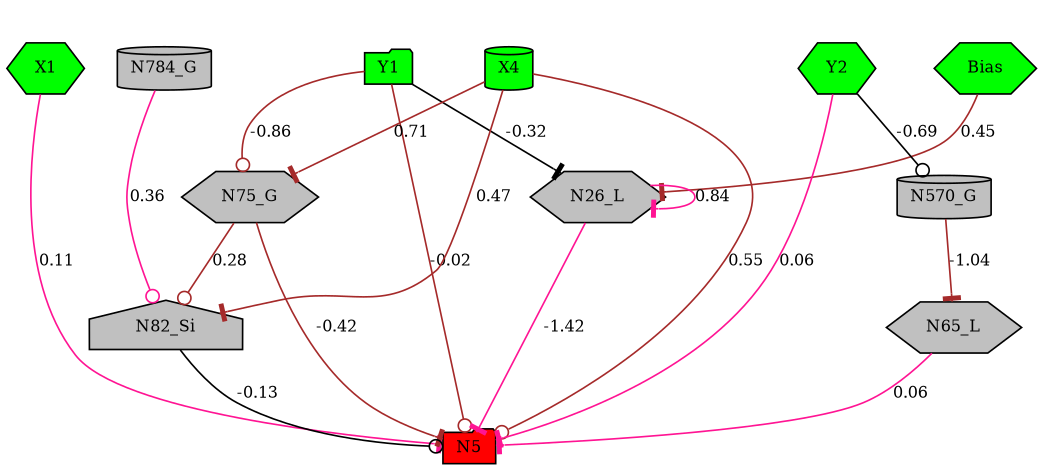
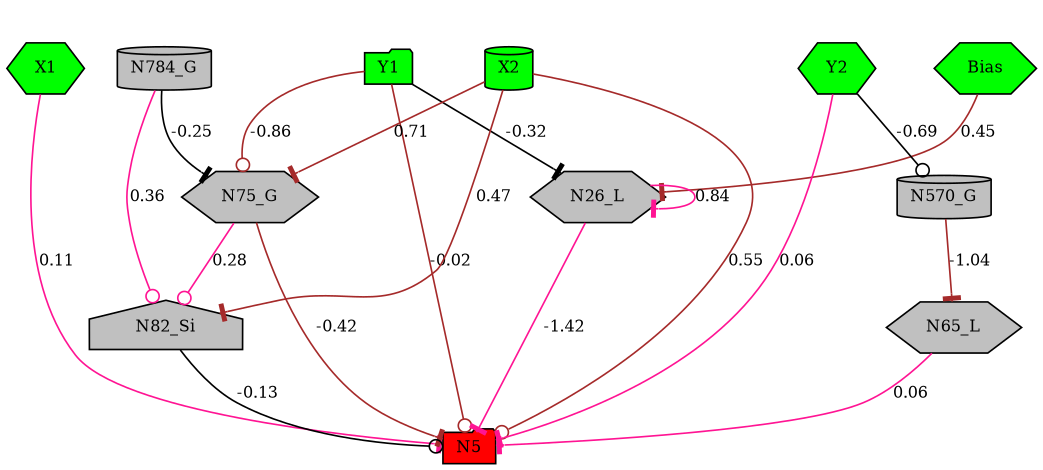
node "X4": label "X4" -> "X2"
edge "N784_G" -> "N75_G": added, label "-0.25"
edge "N75_G" -> "N82_Si": color brown -> deeppink
